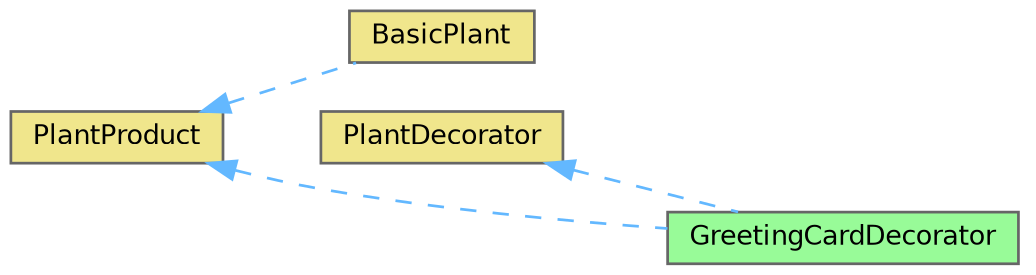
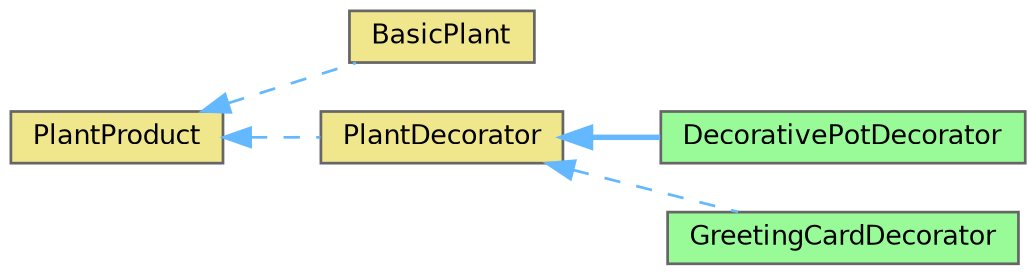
node "DecorativePotDecorator": added
edge "GreetingCardDecorator" -> "PlantProduct": now "PlantDecorator" -> "PlantProduct"
